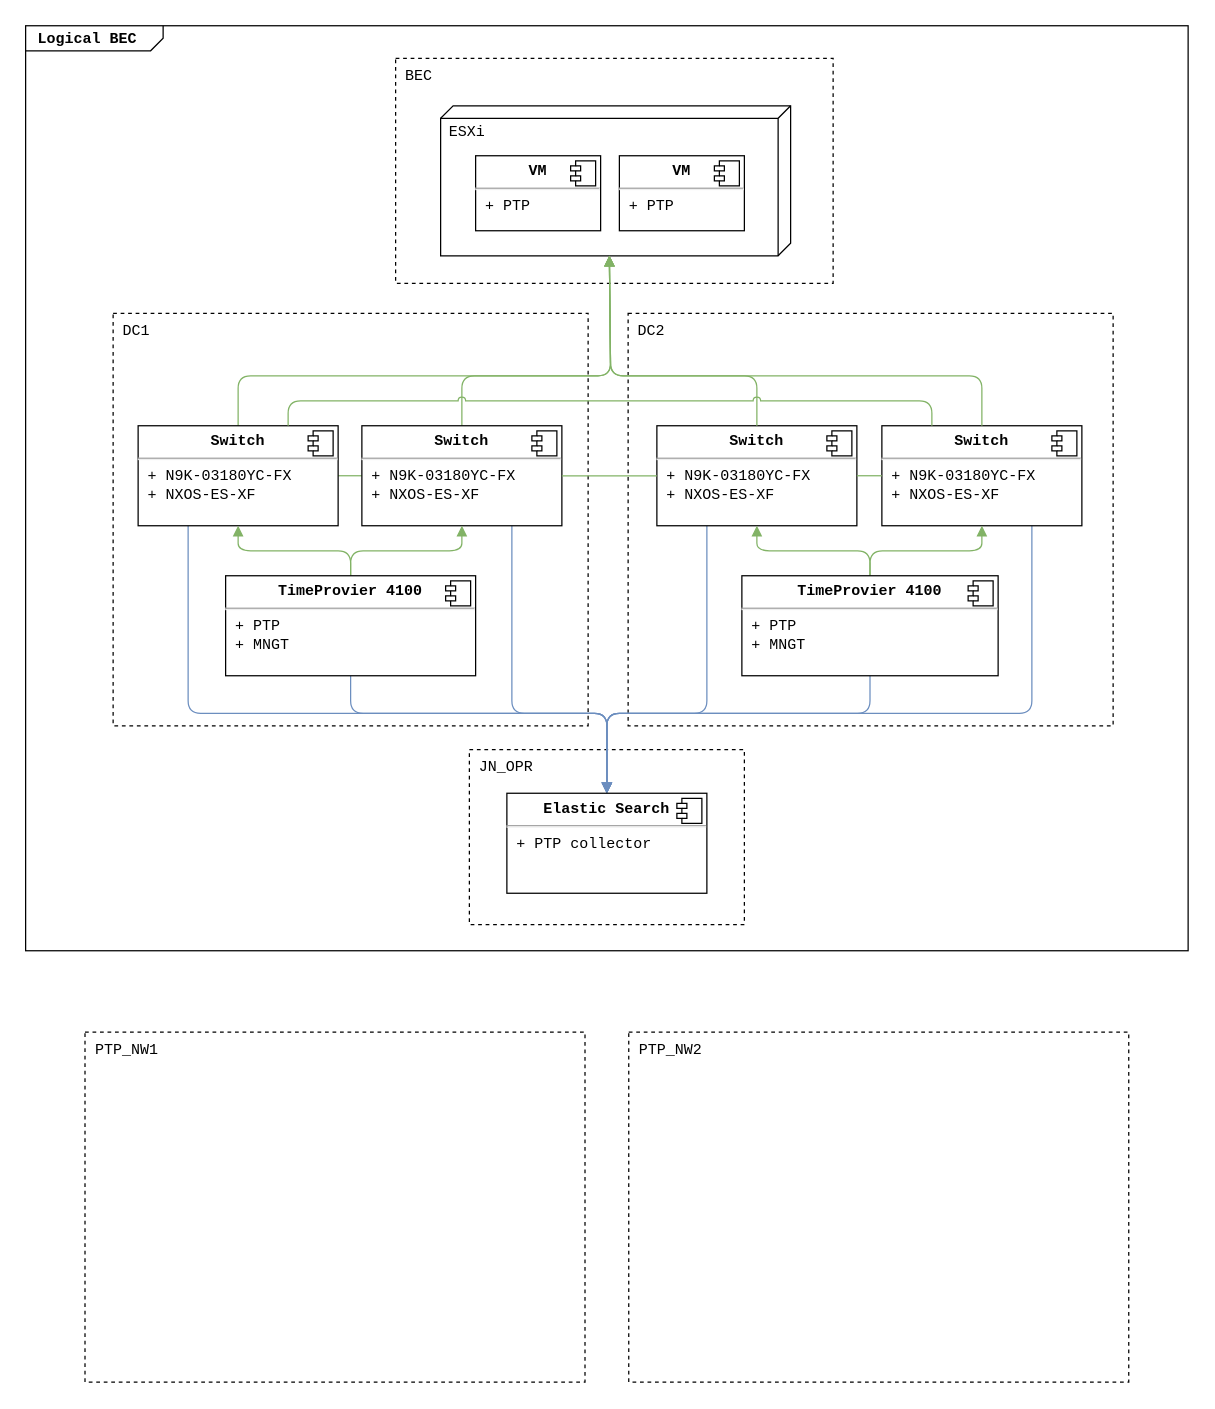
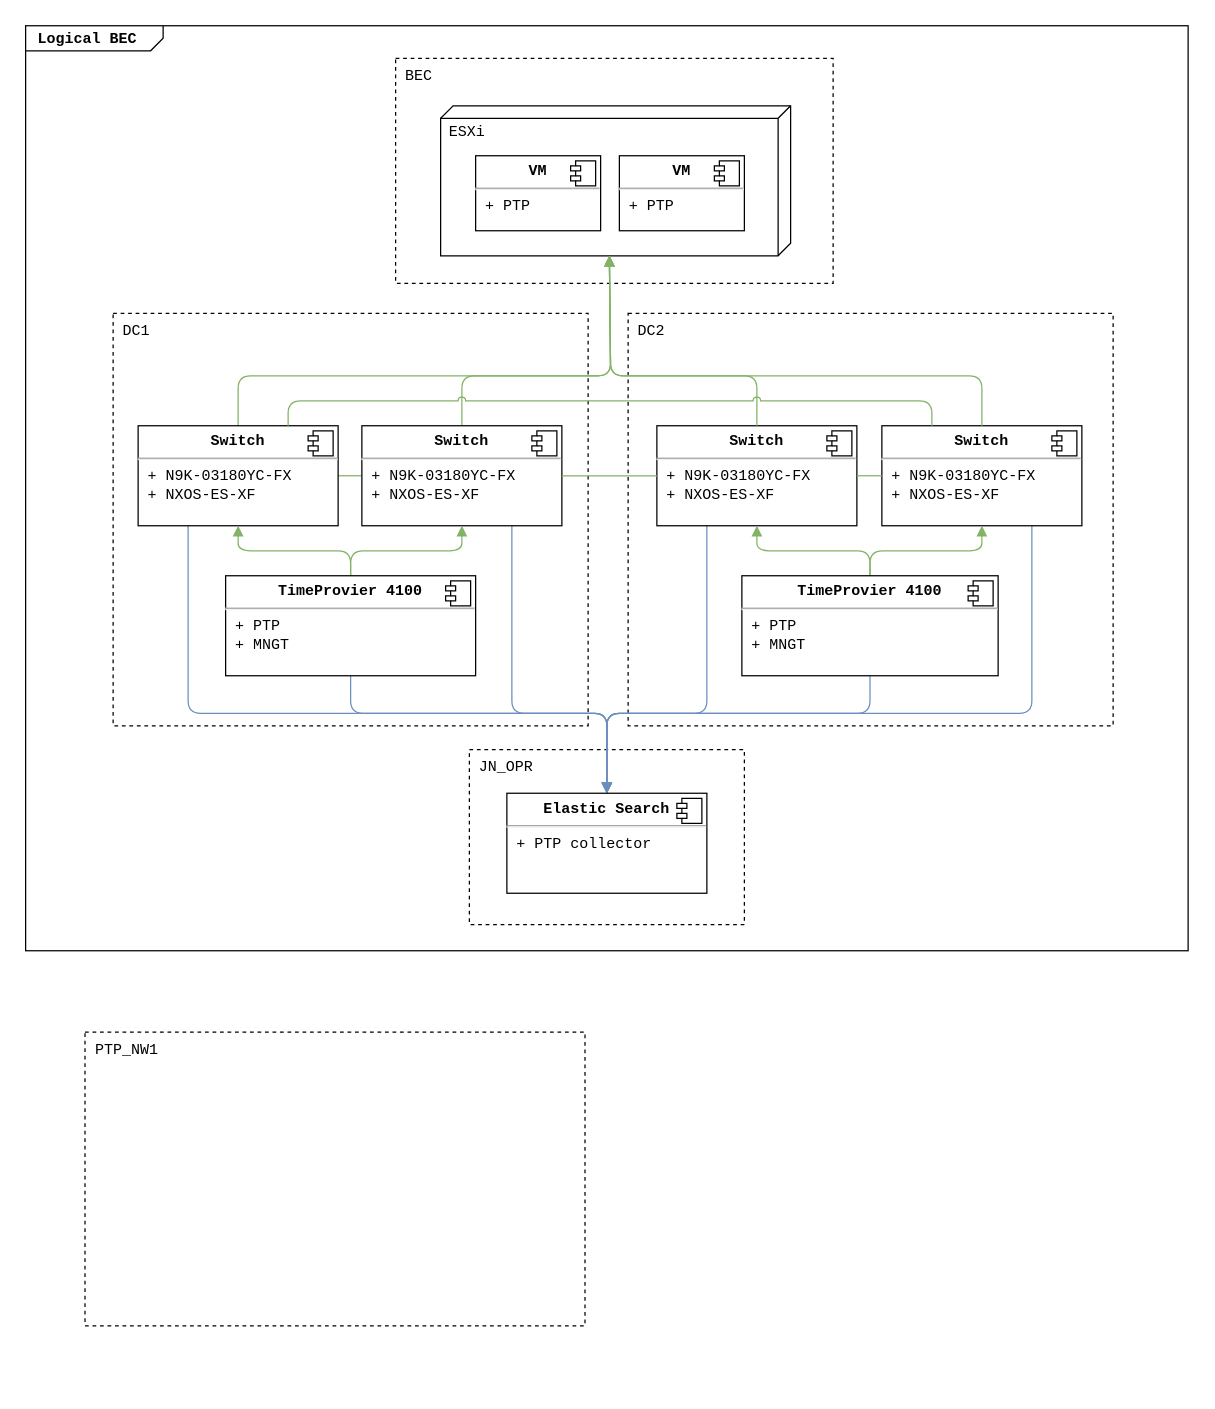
node "PTP_NW1": size 500x350 -> 500x294
node "PTP_NW2": removed
